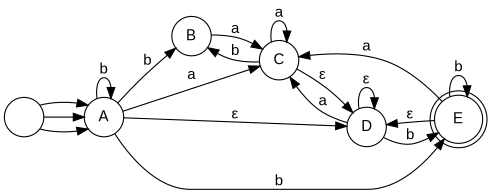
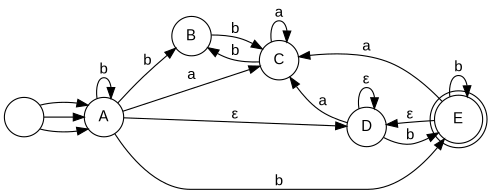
edge "B" -> "C": label "a" -> "b"
edge "C" -> "D": removed, label "ε"
